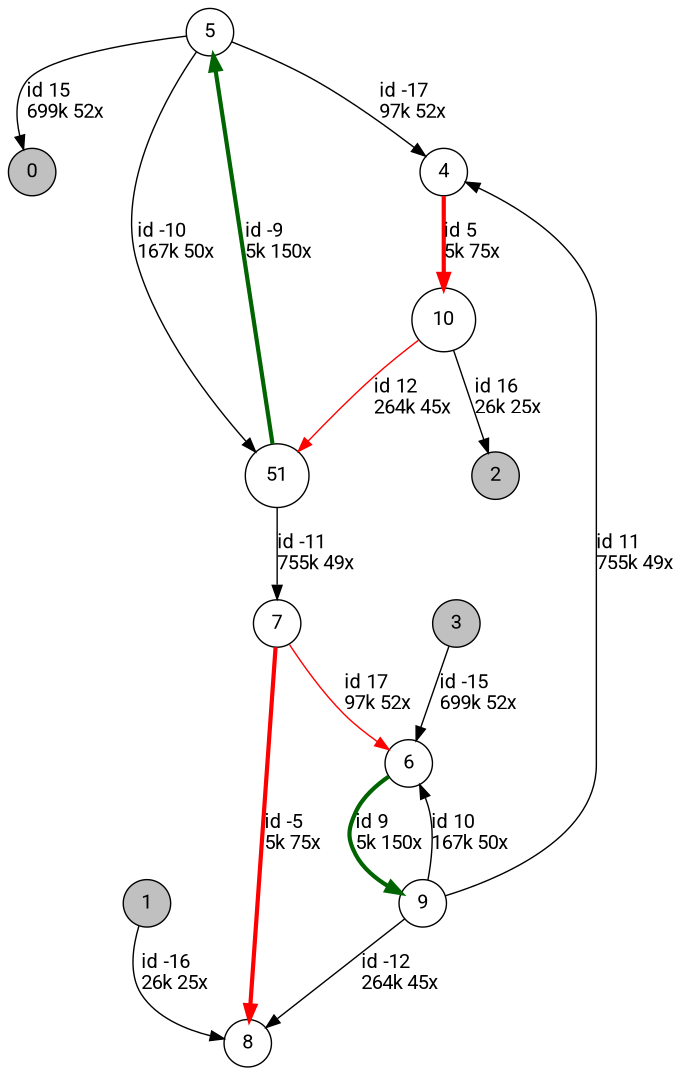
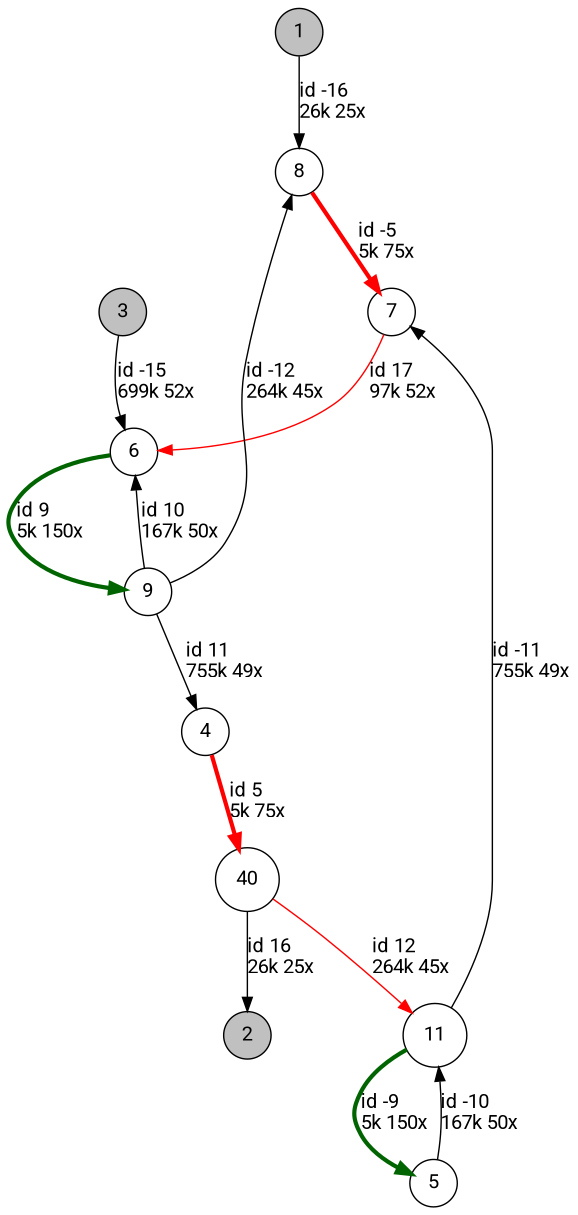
edge "5" -> "4": removed, label "id -17 97k 52x"
node "0": removed
node "10": label "10" -> "40"
node "51": label "51" -> "11"
edge "7" -> "8": reversed
